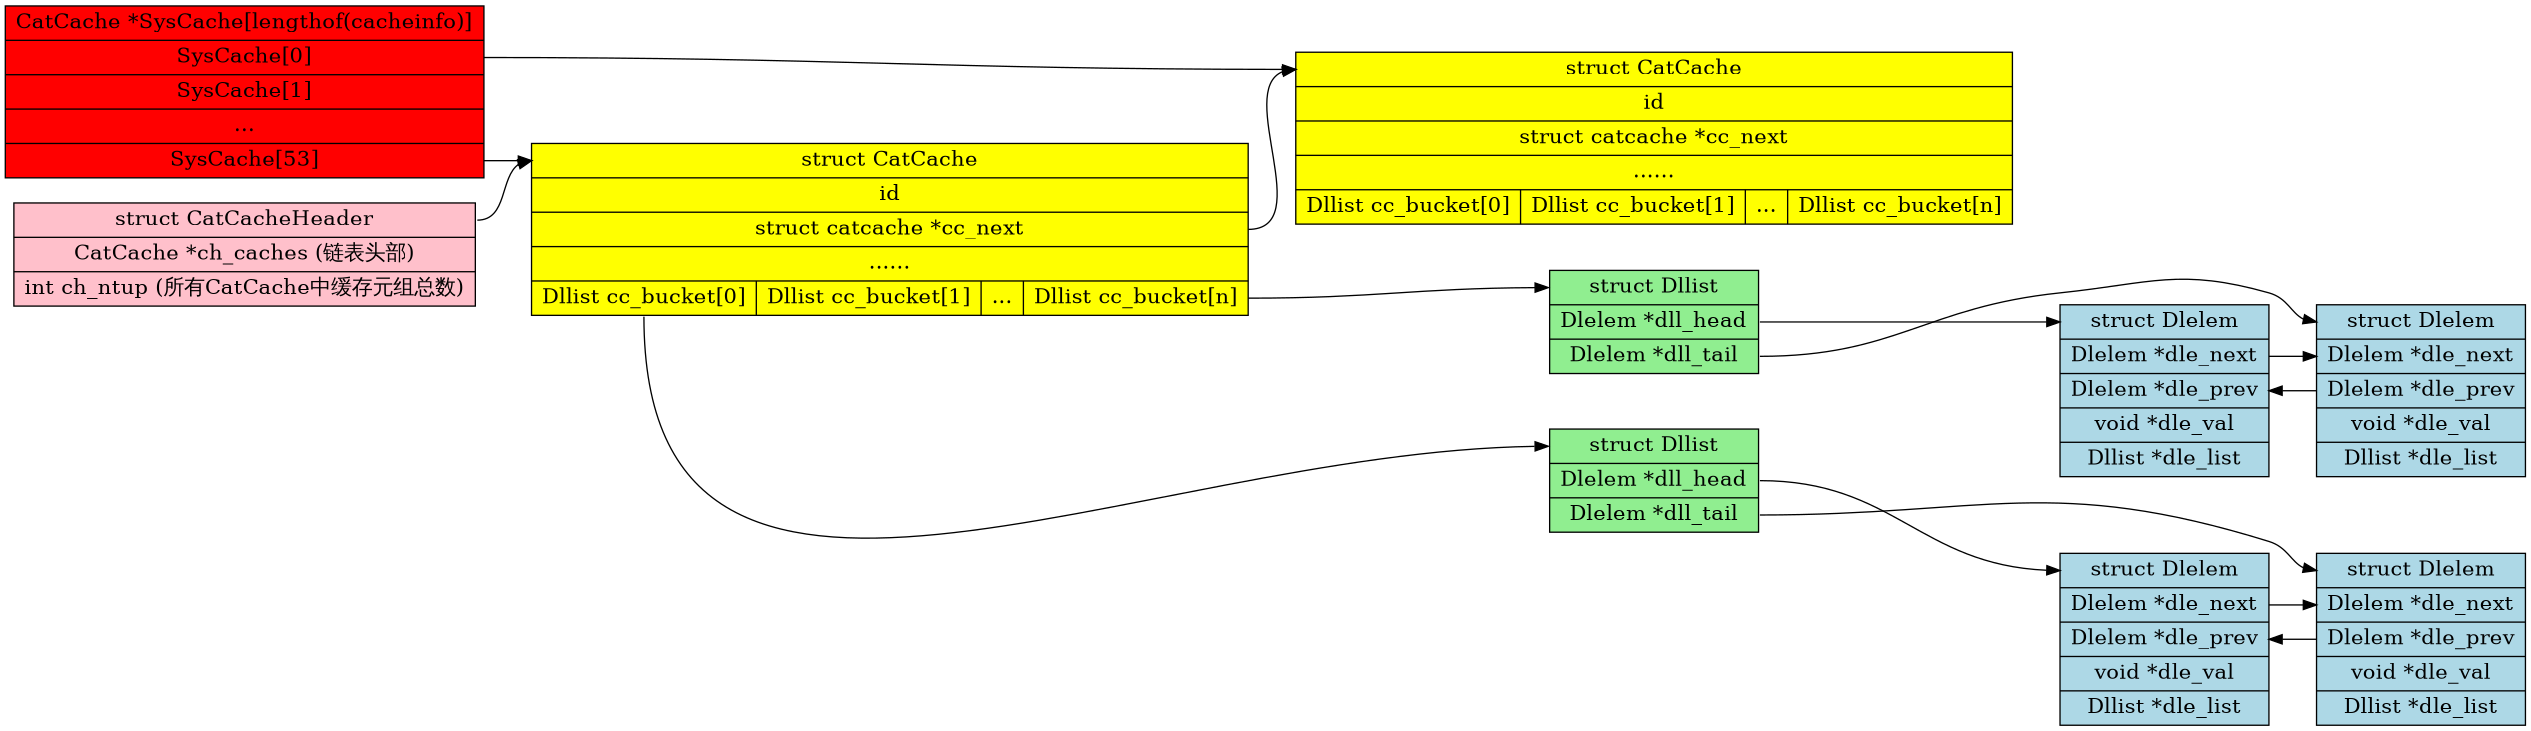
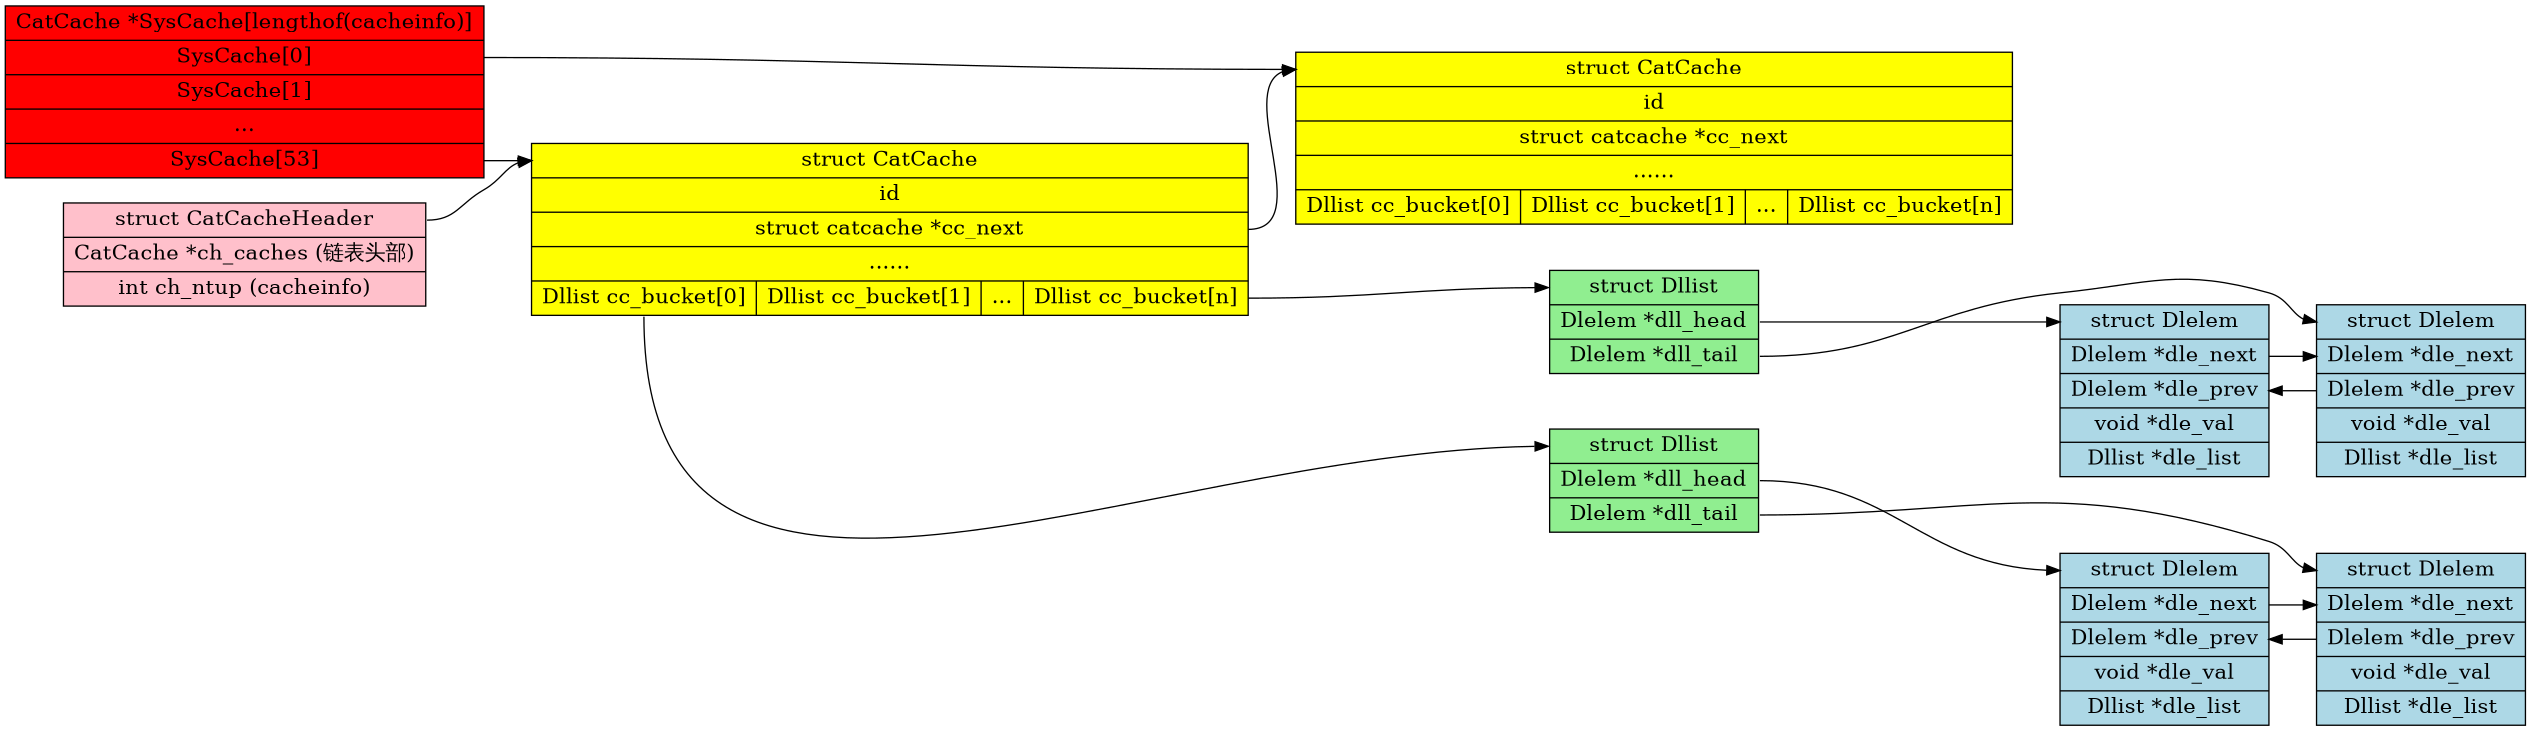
node "struct CatCacheHeader": text "int ch_ntup (所有CatCache中缓存元组总数)" -> "int ch_ntup (cacheinfo)"
